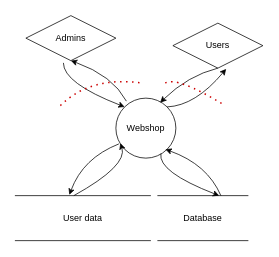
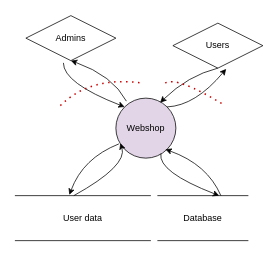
node "Webshop": fillcolor #ffffff -> #e1d5e7
